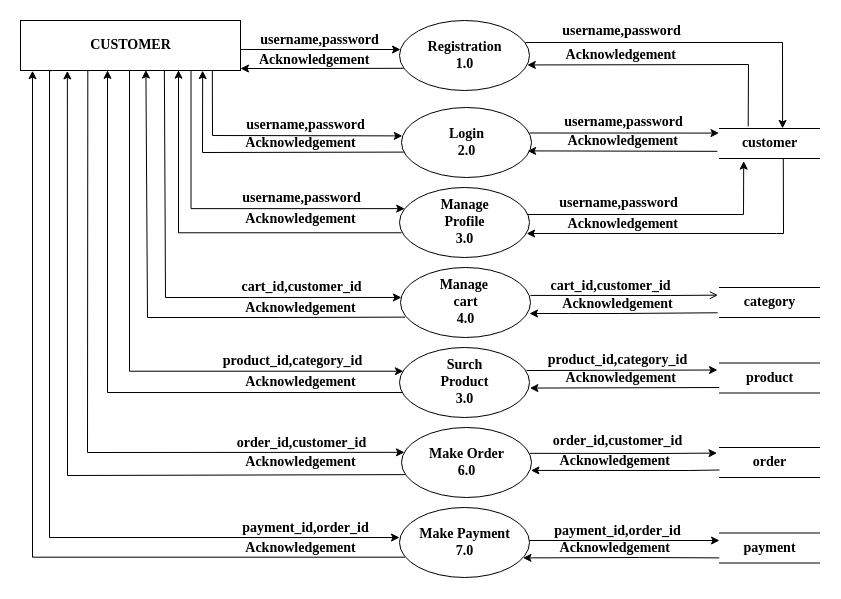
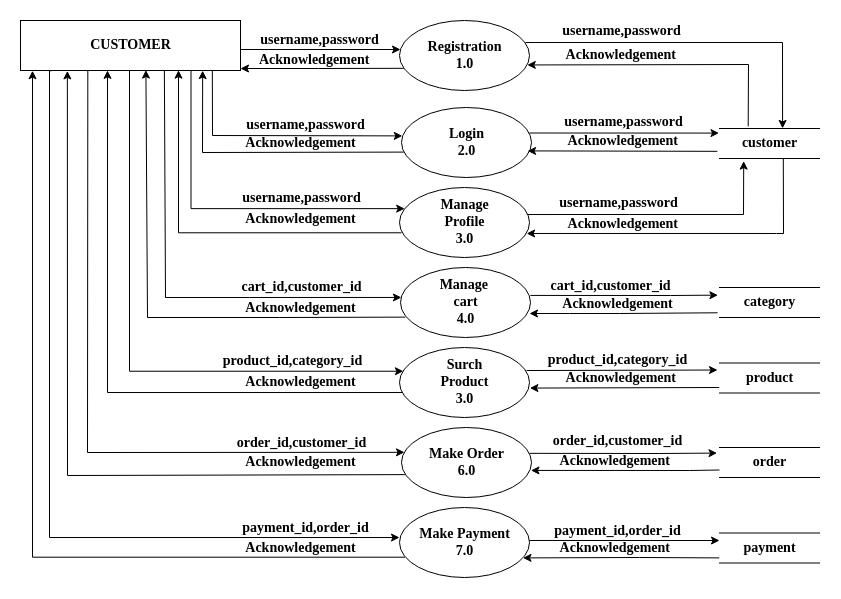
edge "Manage cart 4.0" -> "category": arrowhead open -> classic
